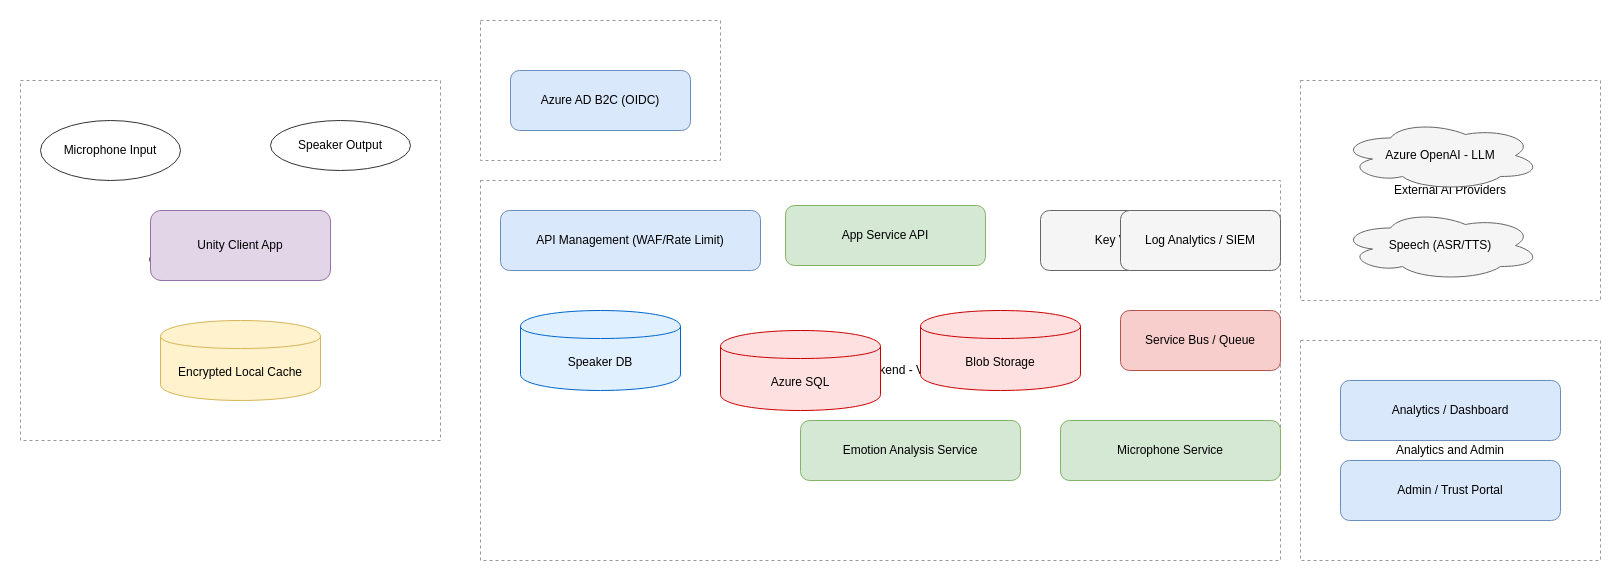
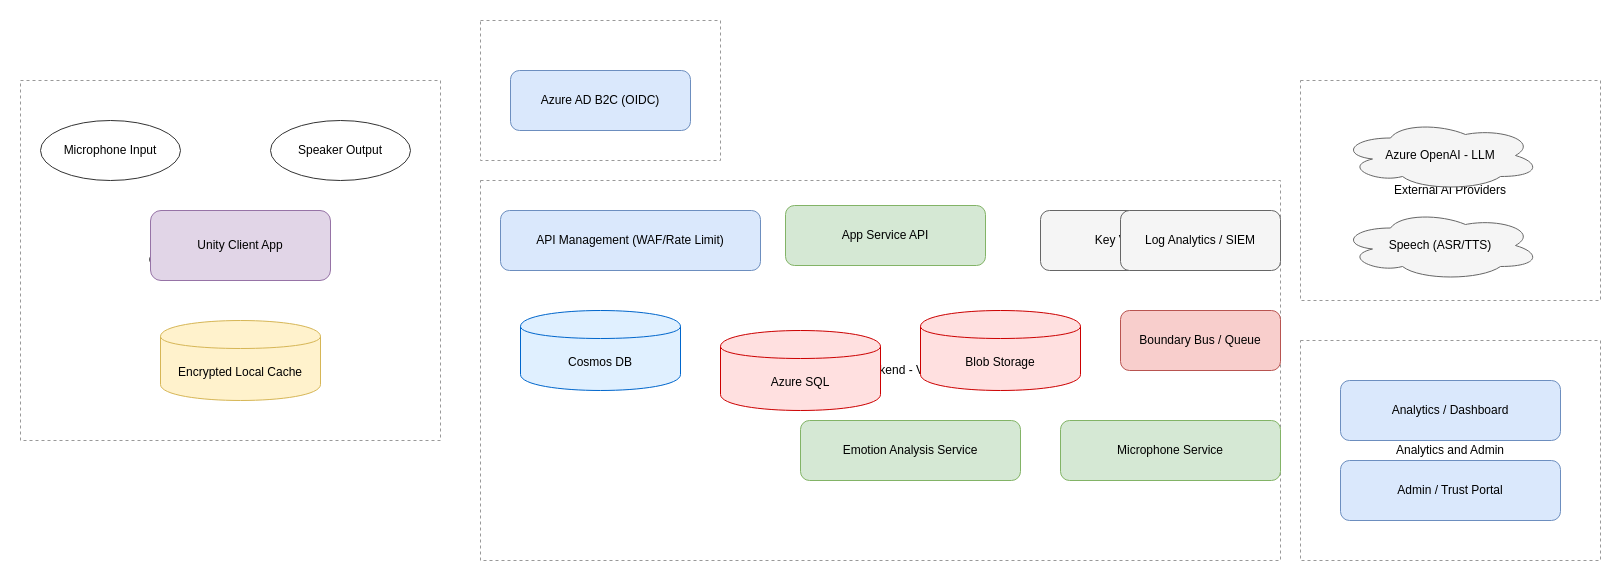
node "Speaker Output": size 140x50 -> 140x60
node "Service Bus / Queue": label "Service Bus / Queue" -> "Boundary Bus / Queue"
node "Speaker DB": label "Speaker DB" -> "Cosmos DB"
